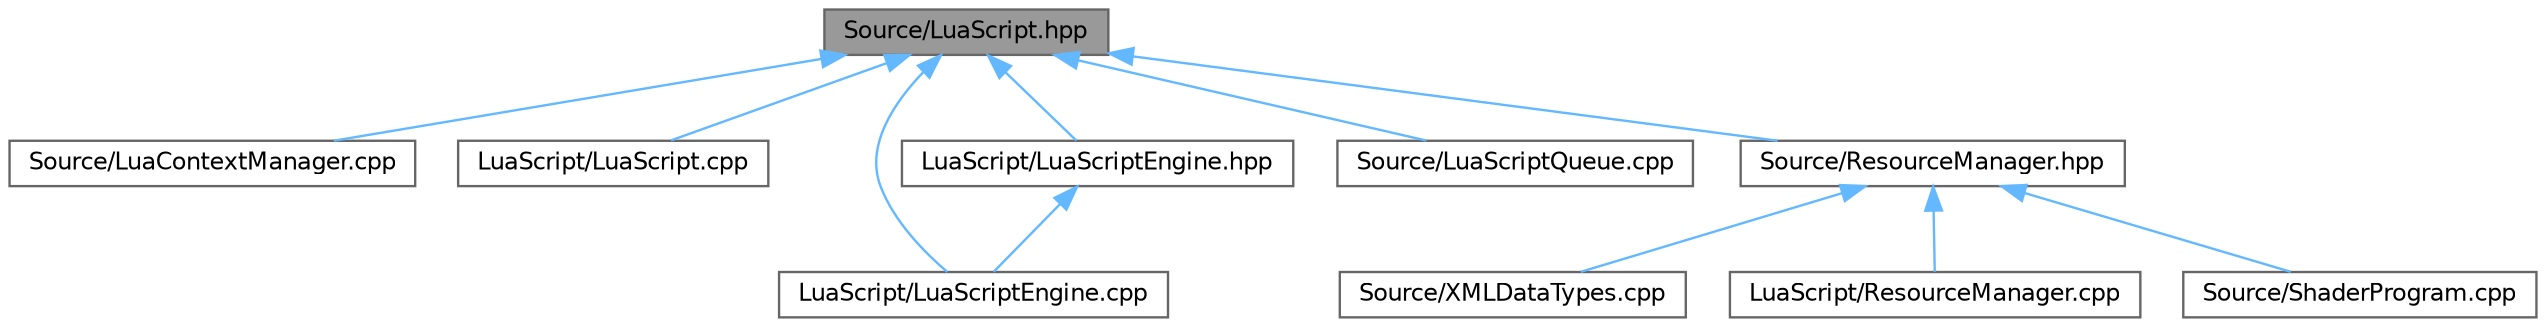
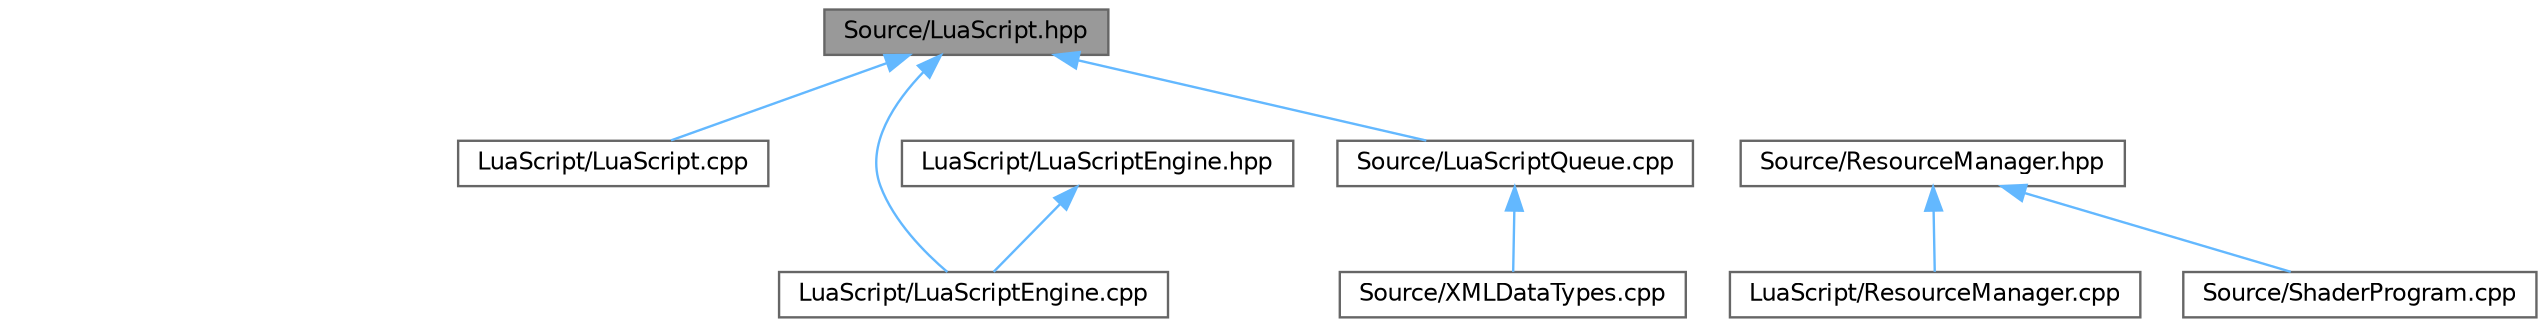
edge "Source/ResourceManager.hpp" -> "Source/LuaScript.hpp": removed
edge "LuaScript/LuaScriptEngine.hpp" -> "Source/LuaScript.hpp": removed
node "Source/LuaContextManager.cpp": removed
edge "Source/XMLDataTypes.cpp" -> "Source/ResourceManager.hpp": now "Source/XMLDataTypes.cpp" -> "Source/LuaScriptQueue.cpp"
